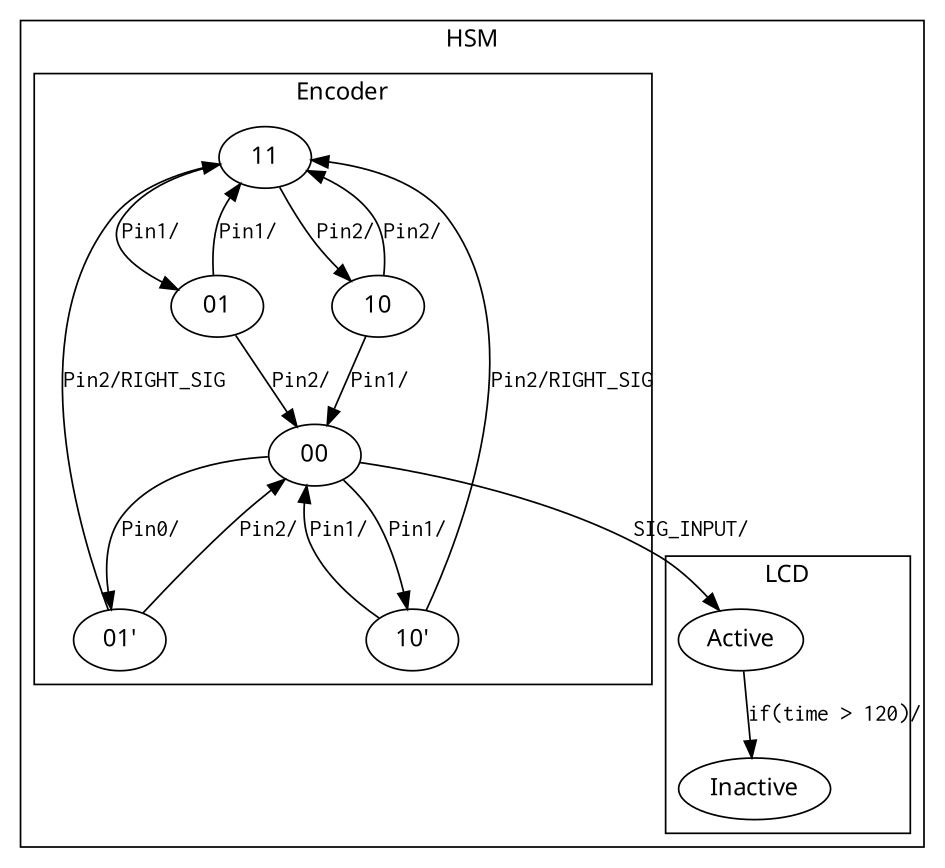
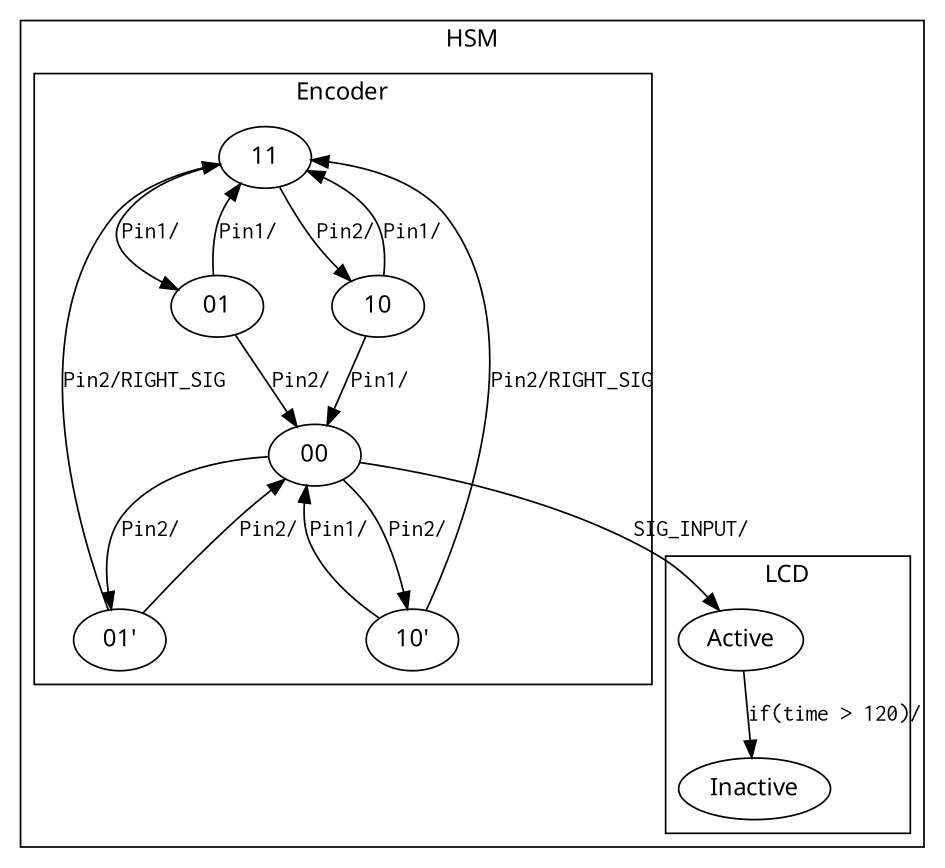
edge "10" -> "11": label "Pin2/" -> "Pin1/"
edge "00" -> "01'": label "Pin0/" -> "Pin2/"
edge "00" -> "10'": label "Pin1/" -> "Pin2/"
